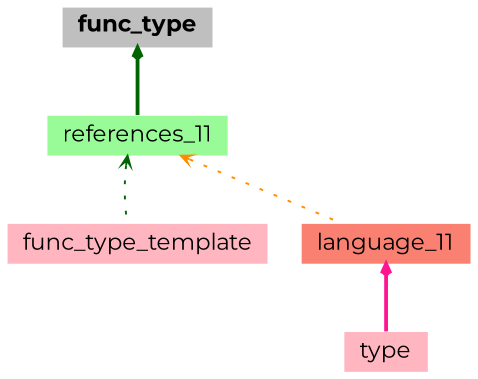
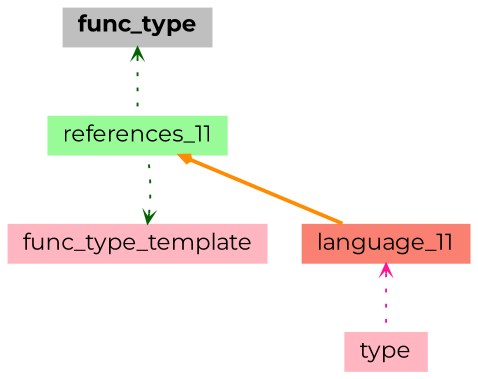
edge "references_11" -> "func_type": style bold -> dotted
edge "language_11" -> "references_11": style dotted -> bold
edge "func_type_template" -> "references_11": reversed
edge "type" -> "language_11": style bold -> dotted
